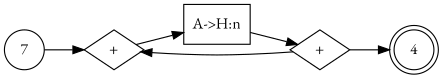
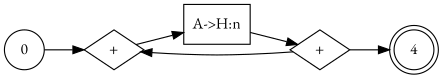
node "7": label "7" -> "0"
